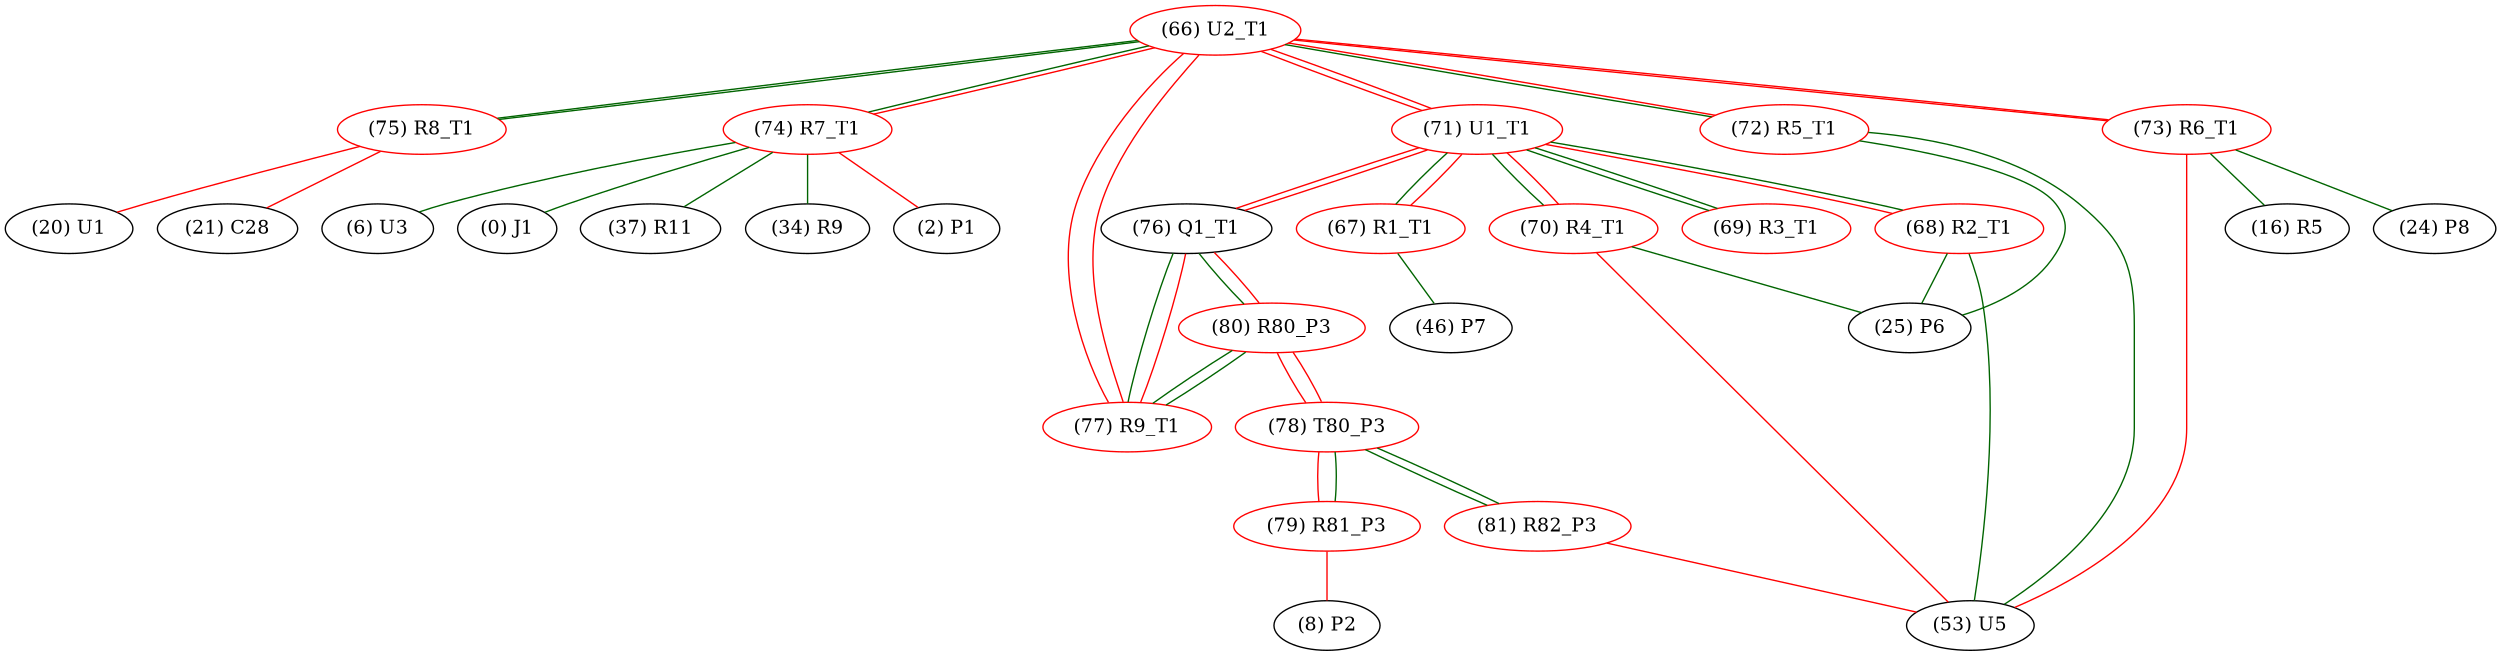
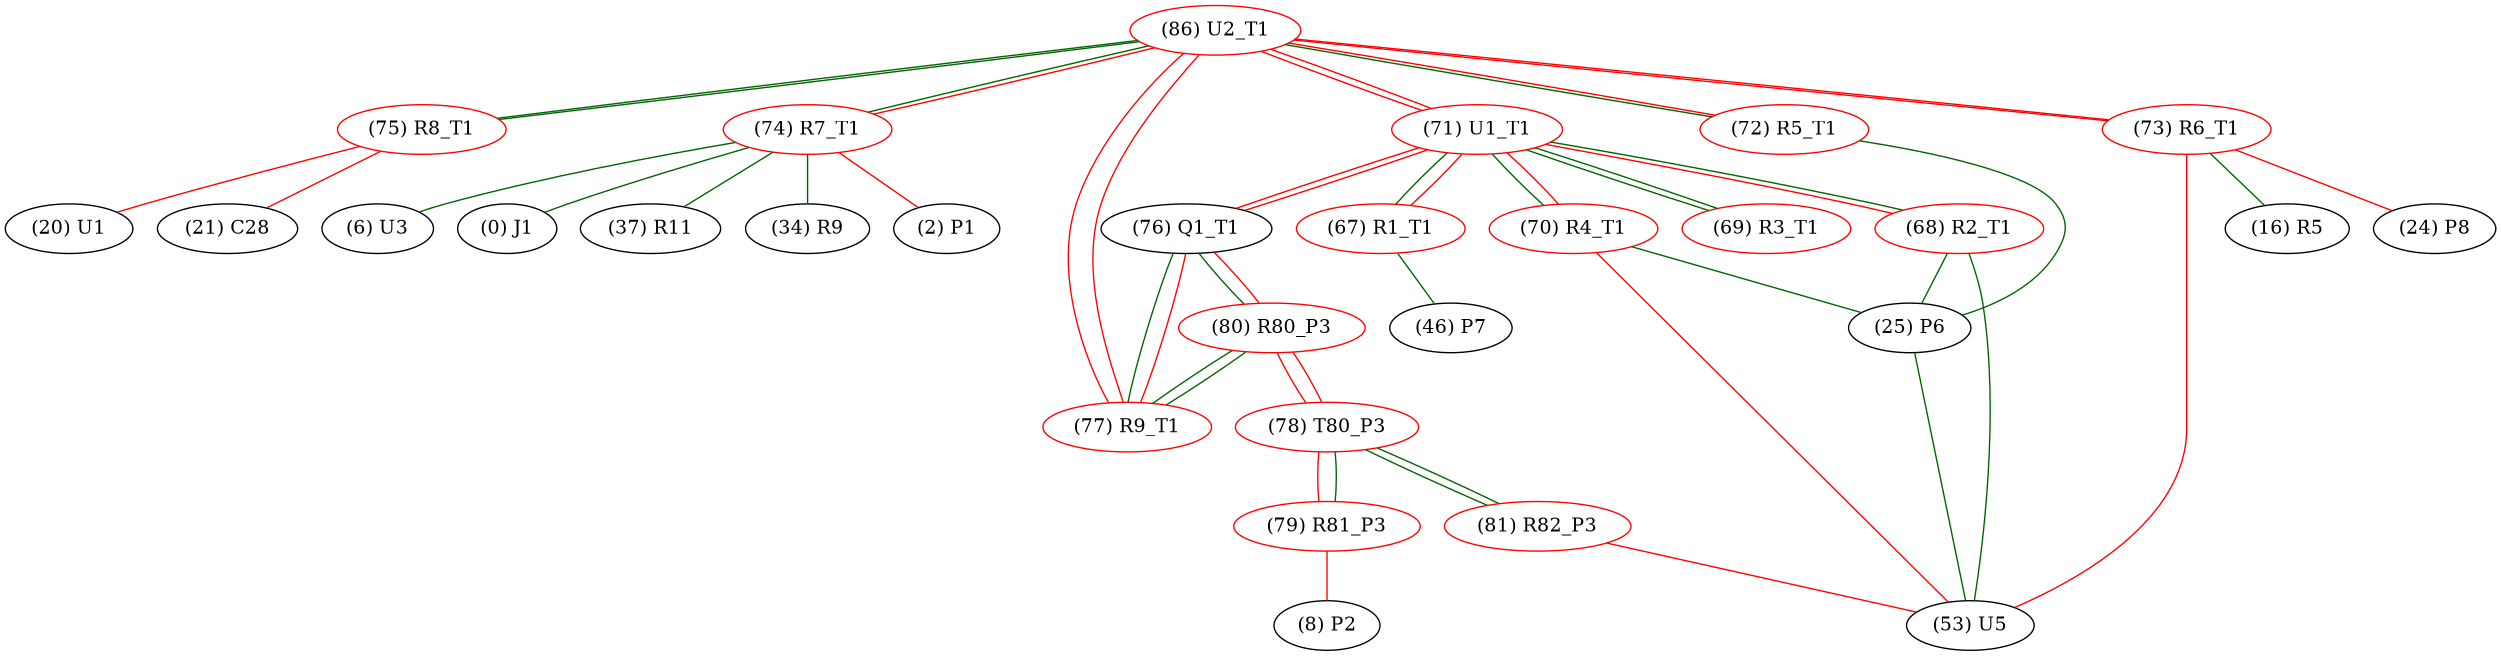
node "(66) U2_T1": label "(66) U2_T1" -> "(86) U2_T1"
edge "(73) R6_T1" -- "(24) P8": color darkgreen -> red
edge "(72) R5_T1" -- "(53) U5": now "(25) P6" -- "(53) U5"
